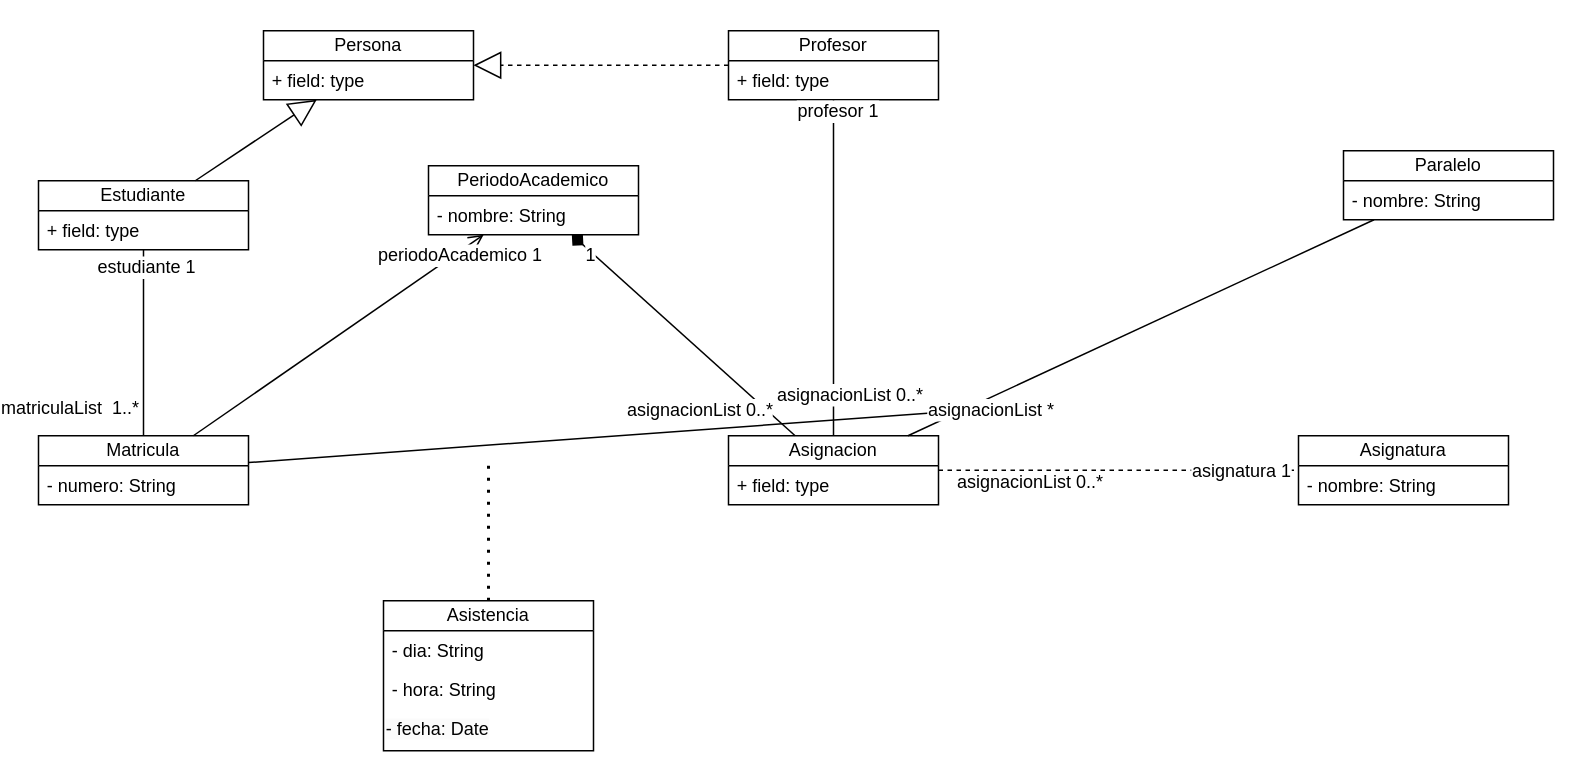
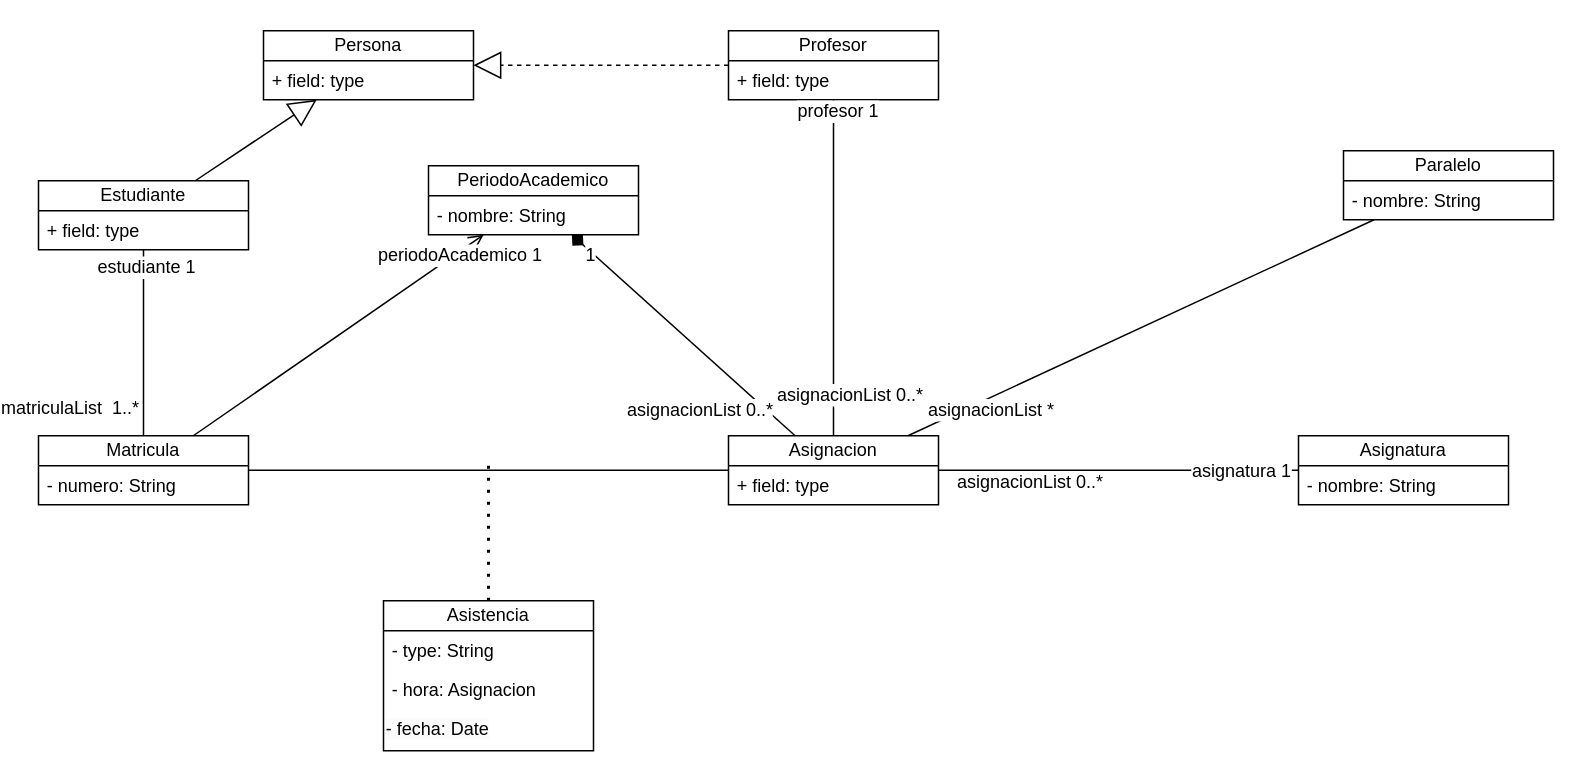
edge "asignacionList *" -- "Matricula": now "Asignacion" -- "Matricula"
edge "Asignacion" -- "Asignatura": style dashed -> solid
node "- dia: String": label "- dia: String" -> "- type: String"
node "- hora: String": label "- hora: String" -> "- hora: Asignacion"
